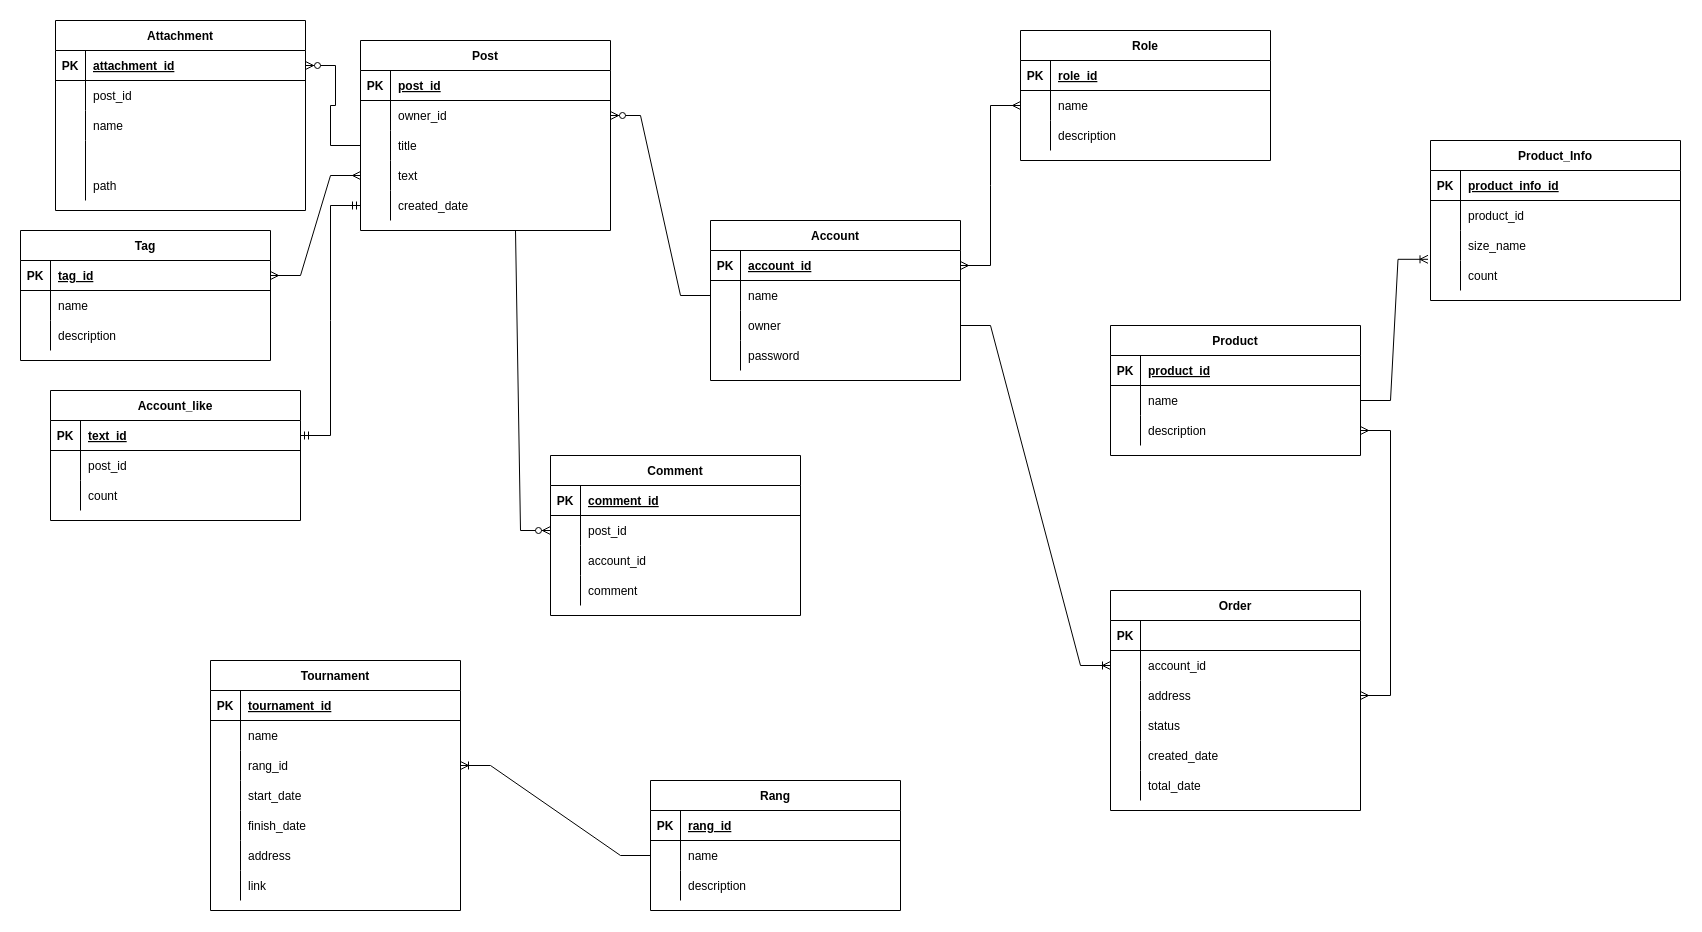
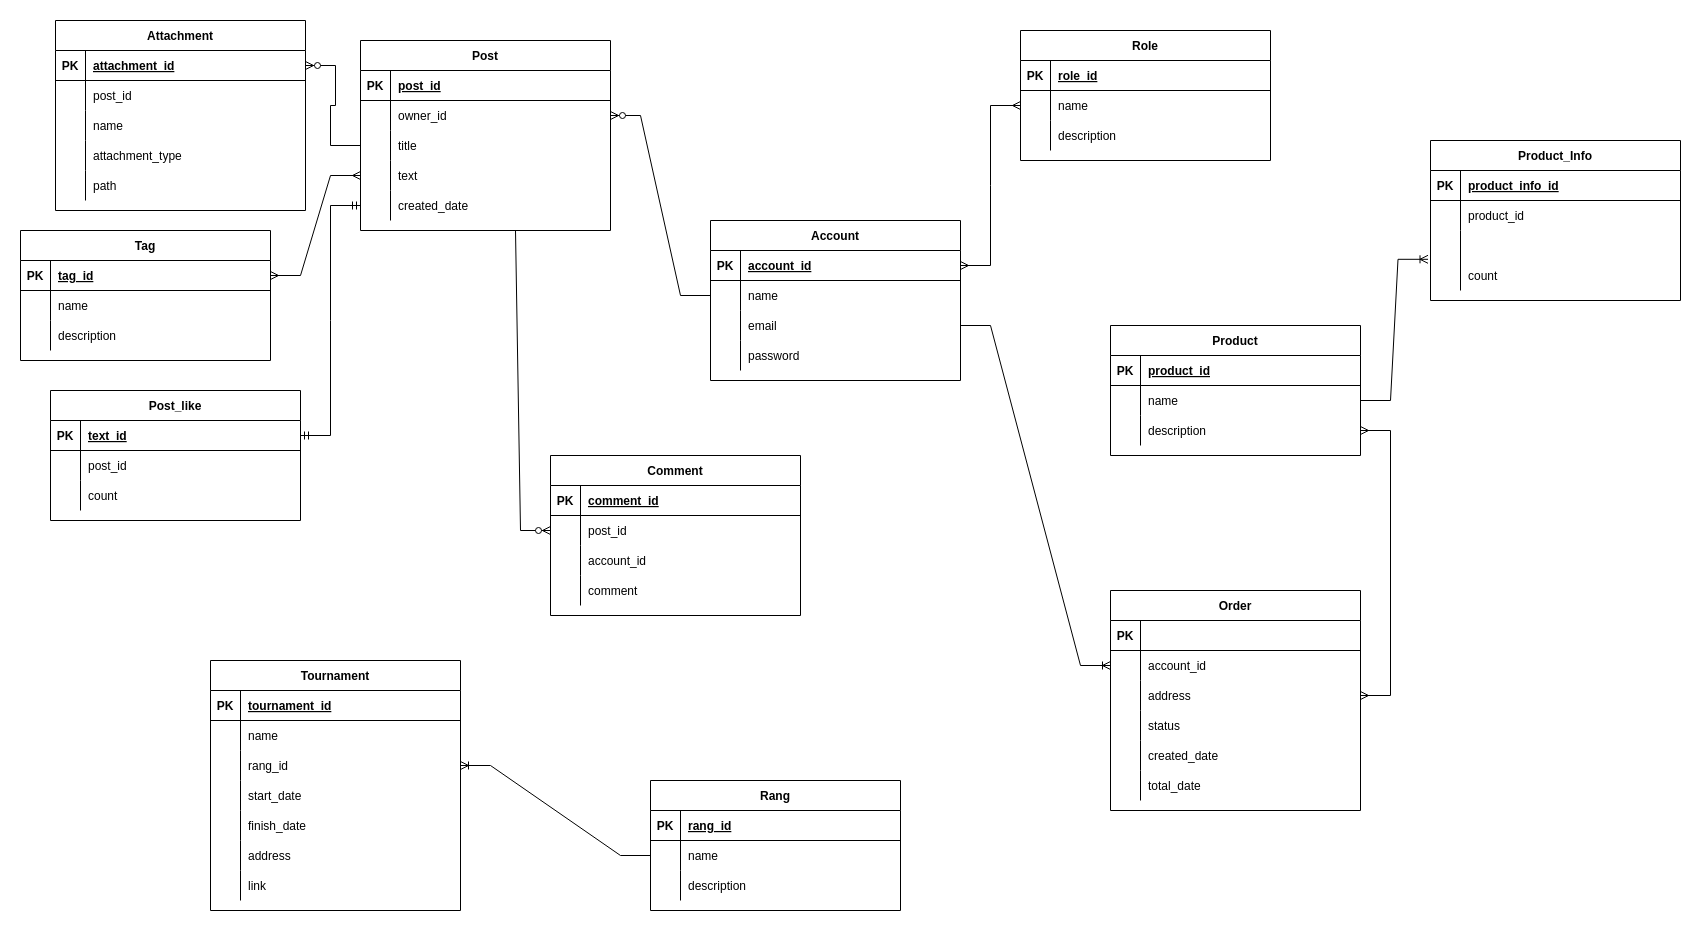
node "attachment_type": added
node "size_name": removed
node "owner": label "owner" -> "email"
node "Account_like": label "Account_like" -> "Post_like"
